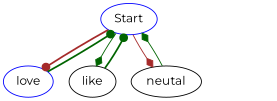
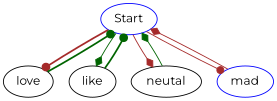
node "love": color blue -> black
node "mad": added
